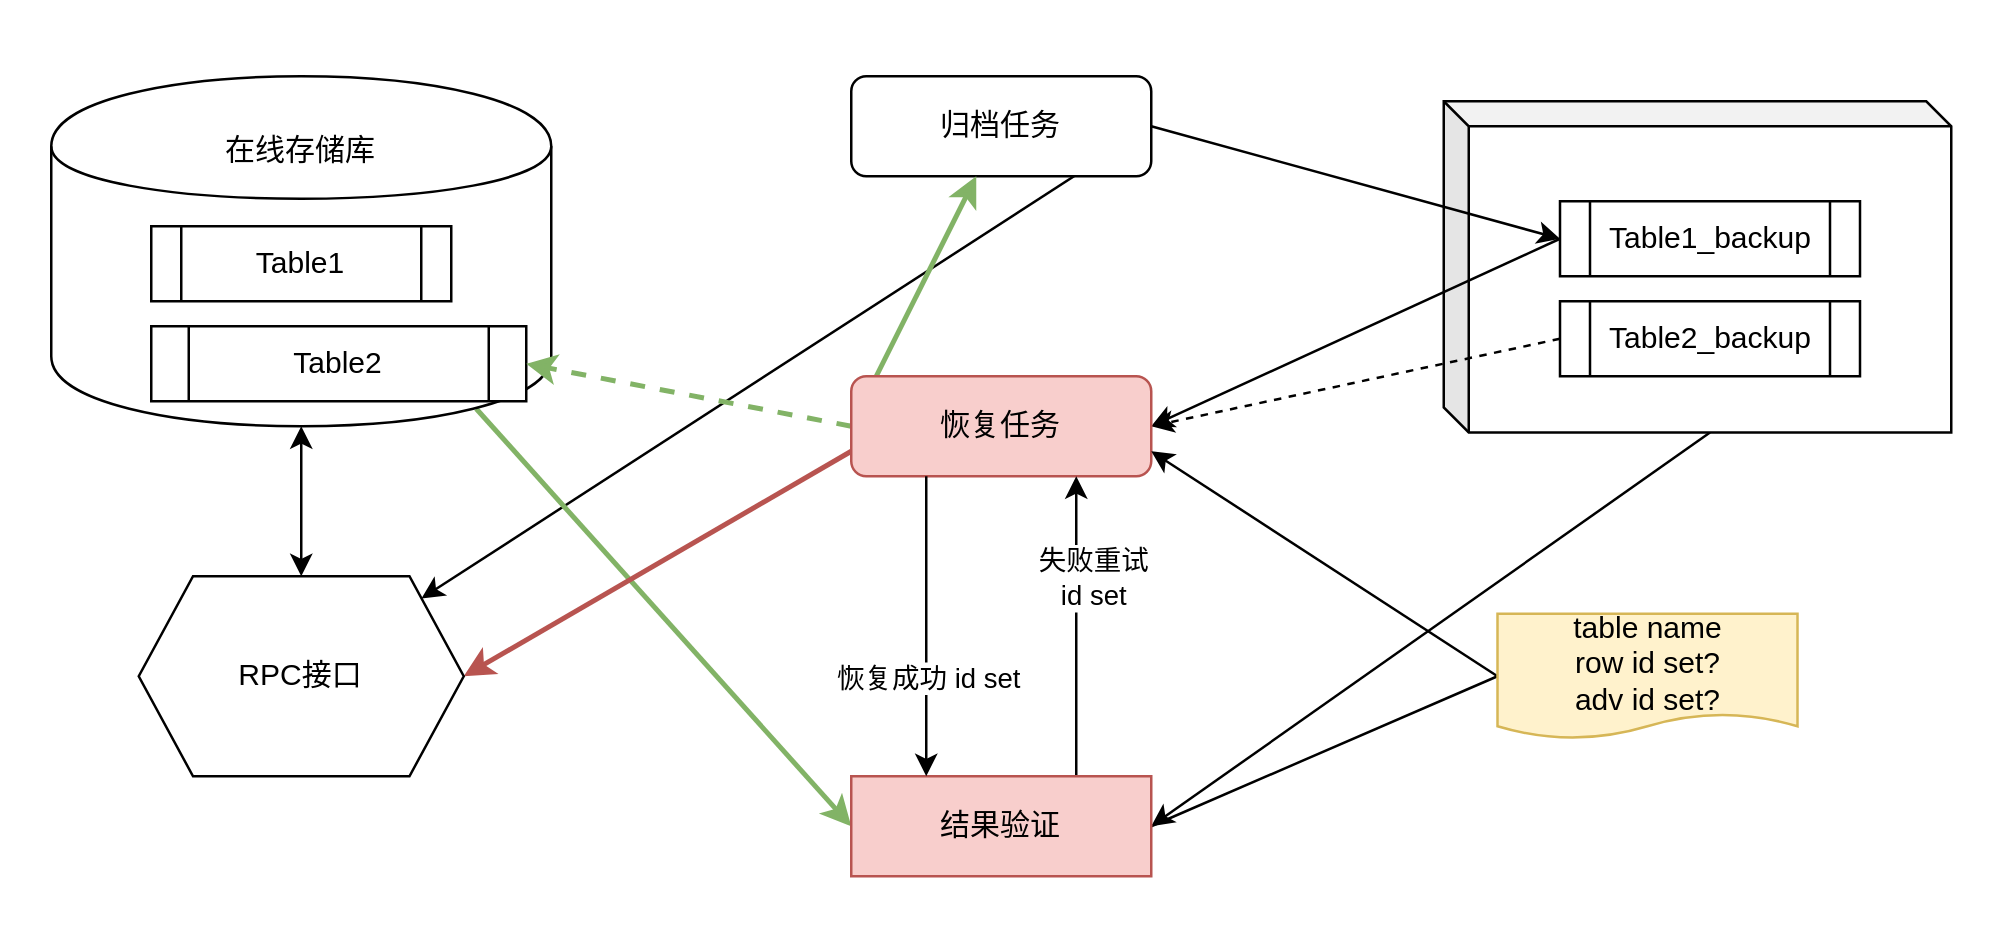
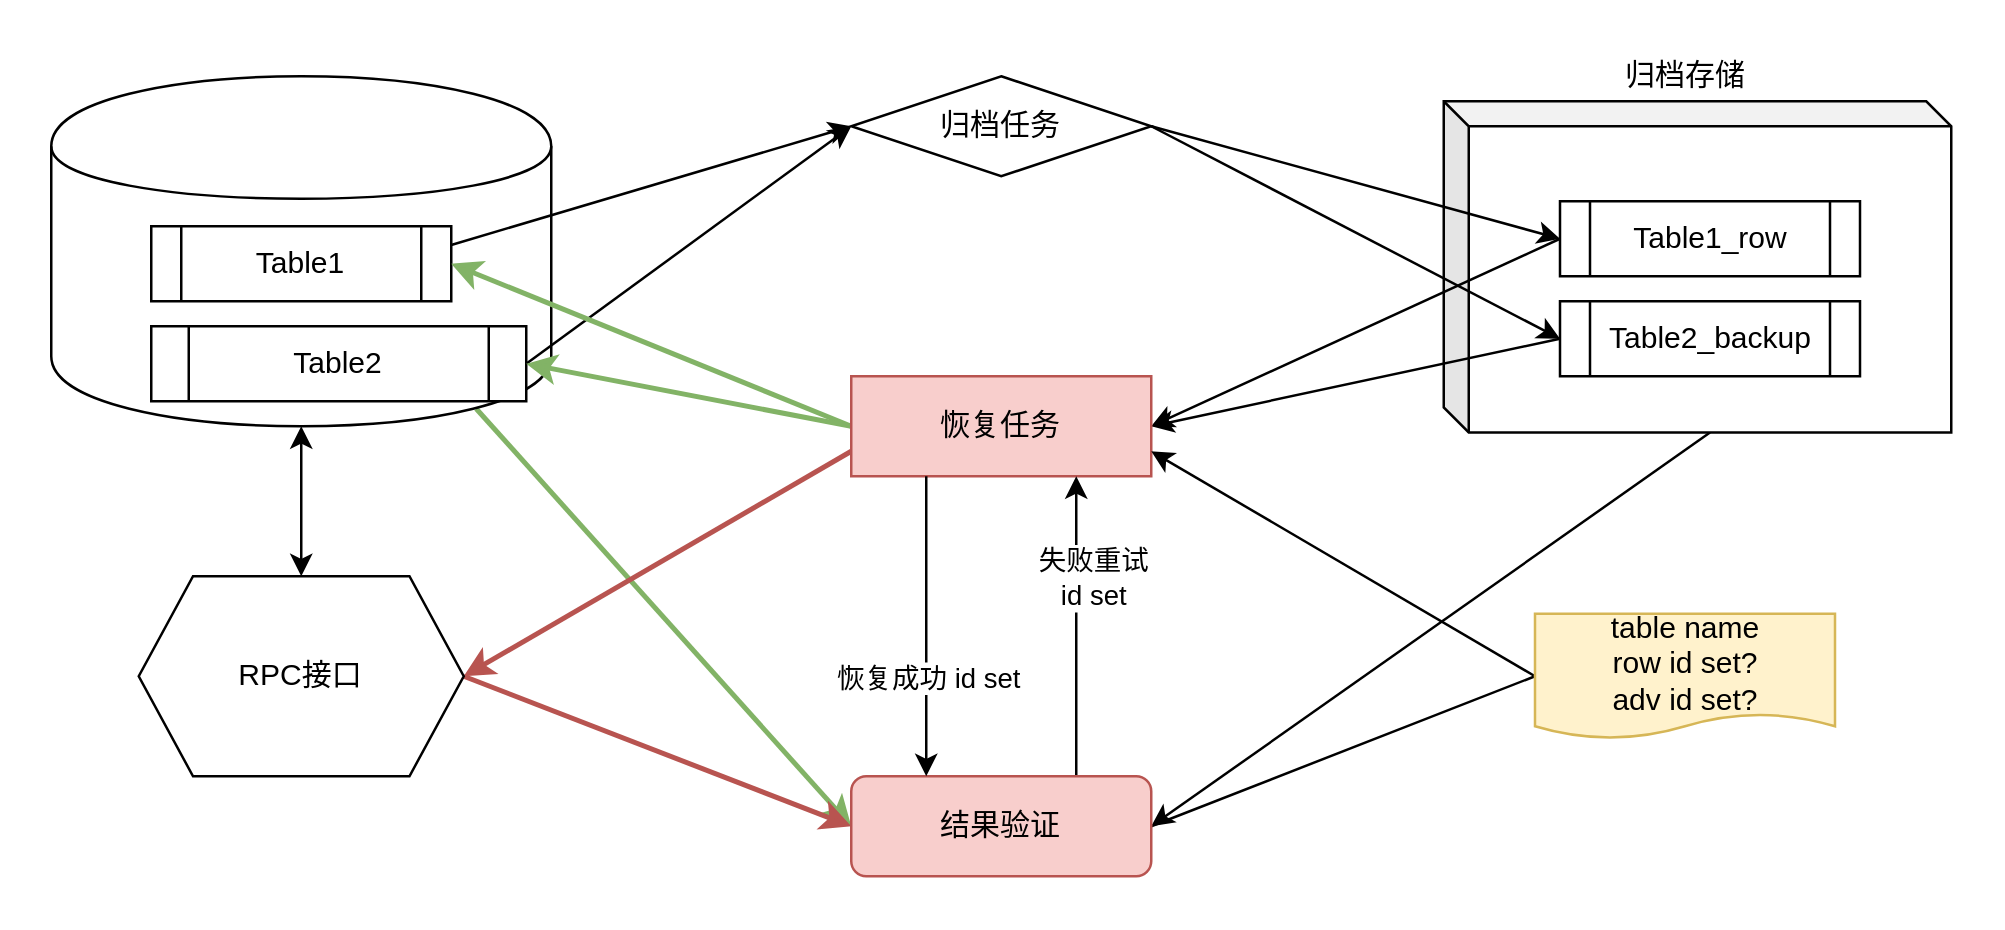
node "归档存储": added
node "归档任务": shape rounded rectangle -> diamond
node "在线存储库": removed
edge "Table1" -> "归档任务": added
edge "Table2" -> "归档任务": added
node "Table1_backup": label "Table1_backup" -> "Table1_row"
edge "恢复任务" -> "归档任务": now "恢复任务" -> "Table1"
edge "归档任务" -> "RPC接口": now "归档任务" -> "Table2_backup"
edge "Table2_backup" -> "恢复任务": style dashed -> solid
edge "恢复任务" -> "Table2": style dashed -> solid
node "恢复任务": shape rounded rectangle -> rectangle
node "table name row id set? adv id set?": moved (1648, 676) -> (1685, 676)
edge "RPC接口" -> "结果验证": added
node "结果验证": shape rectangle -> rounded rectangle
